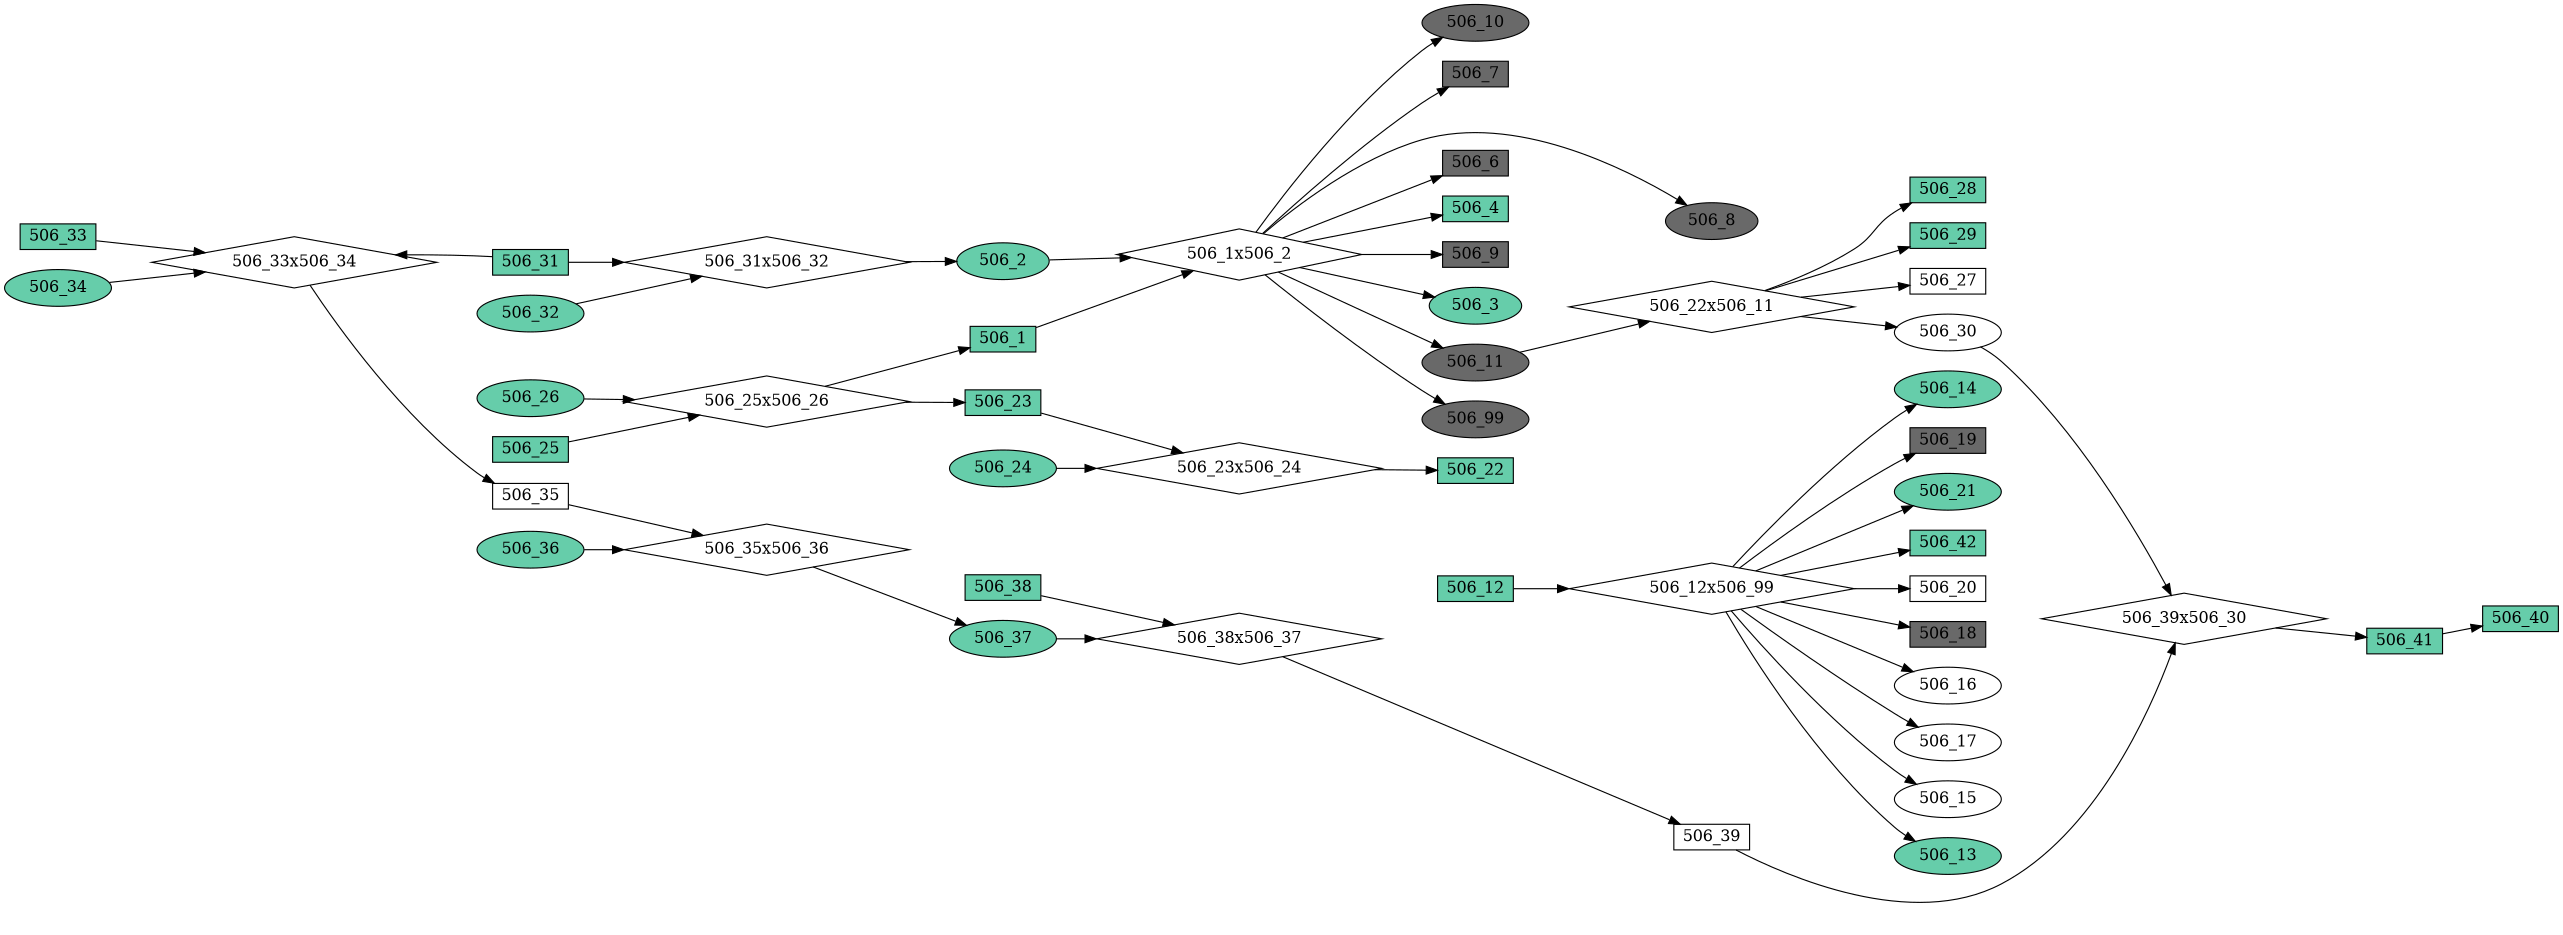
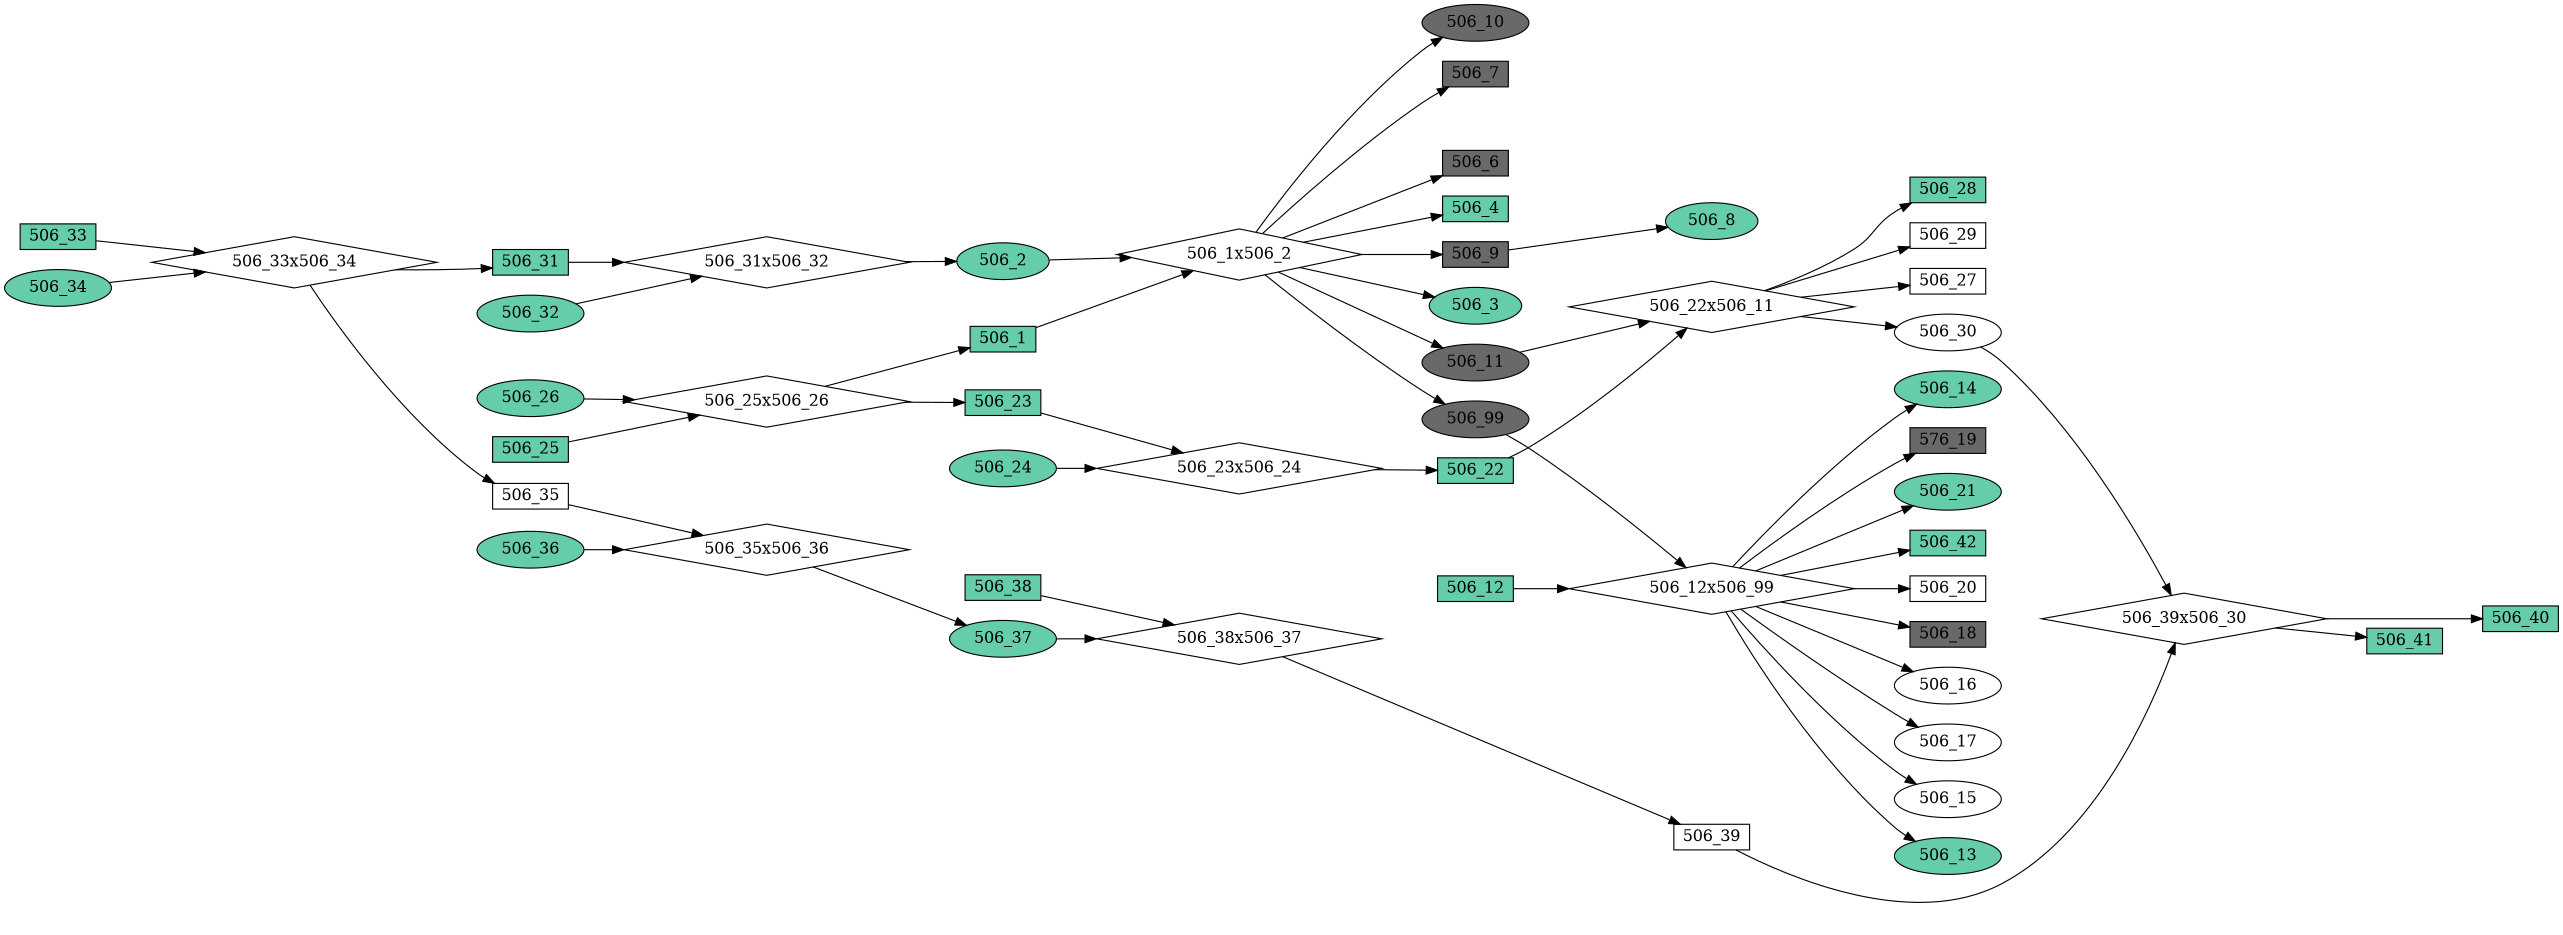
edge "506_1x506_2" -> "506_8": now "506_9" -> "506_8"
node "506_8": fillcolor dimgrey -> aquamarine3
node "506_29": fillcolor aquamarine3 -> white
edge "506_31" -> "506_33x506_34": reversed
edge "506_22" -> "506_22x506_11": added
node "506_19": label "506_19" -> "576_19"
edge "506_99" -> "506_12x506_99": added
edge "506_41" -> "506_40": now "506_39x506_30" -> "506_40"
